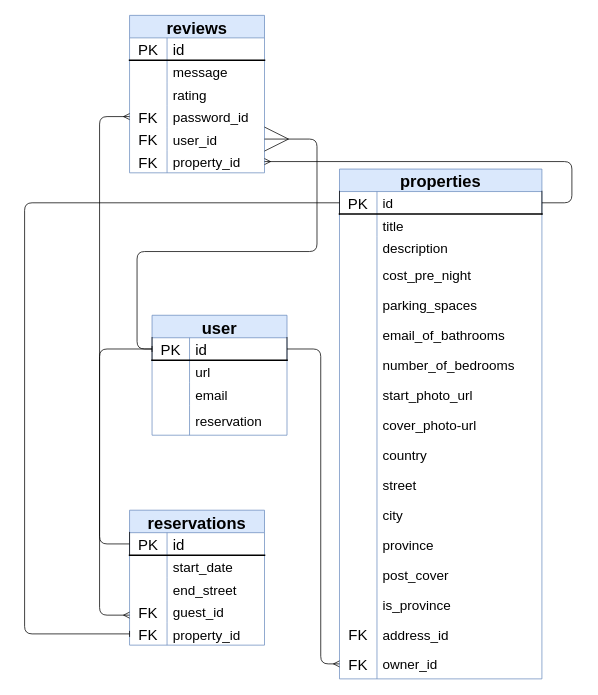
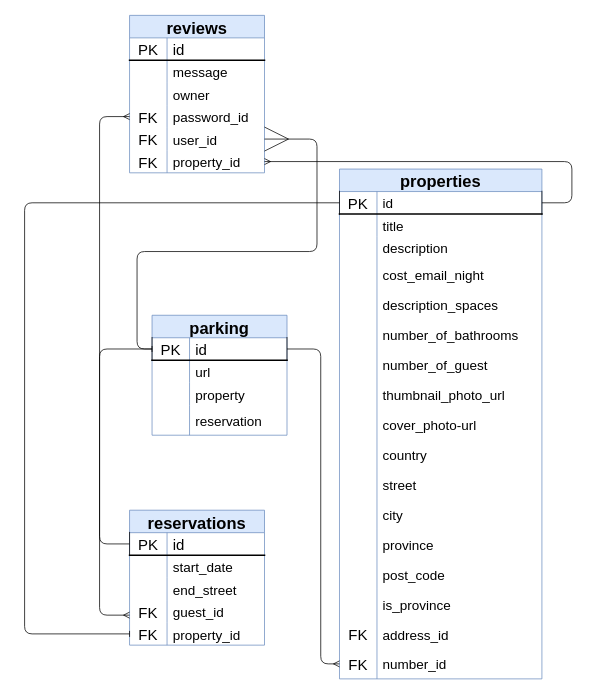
node "rating": label "rating" -> "owner"
node "cost_pre_night": label "cost_pre_night" -> "cost_email_night"
node "parking_spaces": label "parking_spaces" -> "description_spaces"
node "user": label "user" -> "parking"
node "email_of_bathrooms": label "email_of_bathrooms" -> "number_of_bathrooms"
node "number_of_bedrooms": label "number_of_bedrooms" -> "number_of_guest"
node "email": label "email" -> "property"
node "start_photo_url": label "start_photo_url" -> "thumbnail_photo_url"
node "post_cover": label "post_cover" -> "post_code"
node "owner_id": label "owner_id" -> "number_id"
